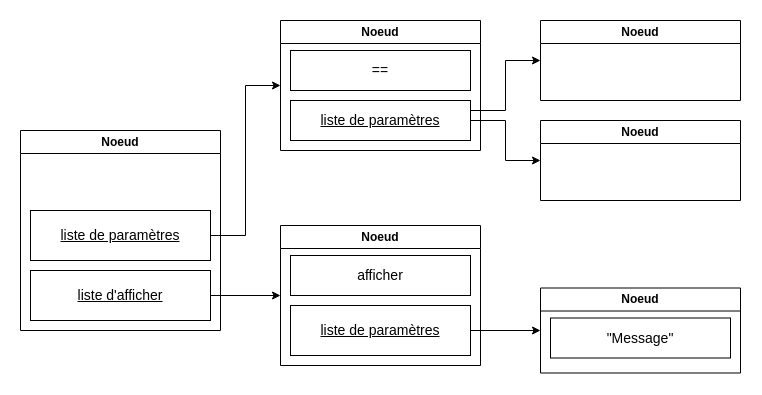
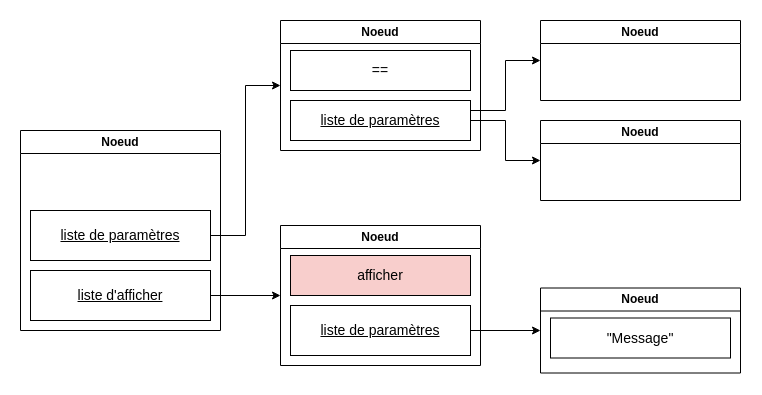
node "afficher": fillcolor #ffffff -> #f8cecc
